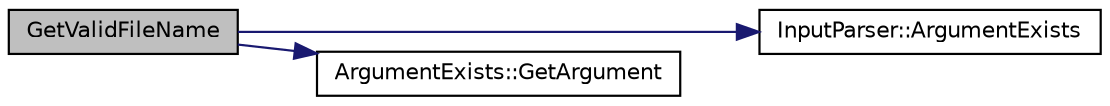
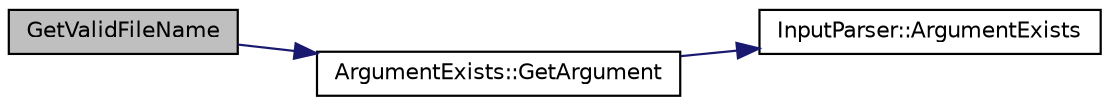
edge "GetValidFileName" -> "InputParser::ArgumentExists": now "ArgumentExists::GetArgument" -> "InputParser::ArgumentExists"
